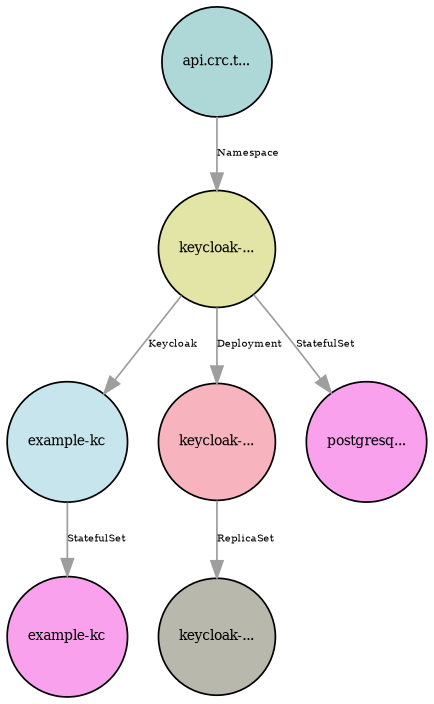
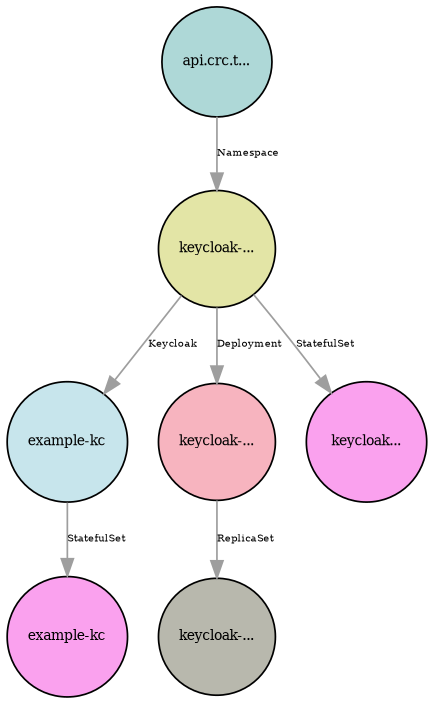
node "postgresq...": label "postgresq..." -> "keycloak..."
